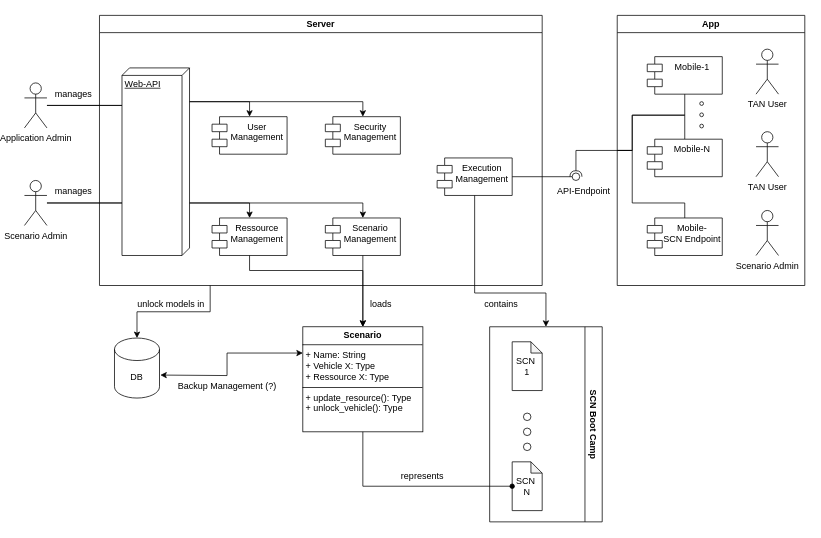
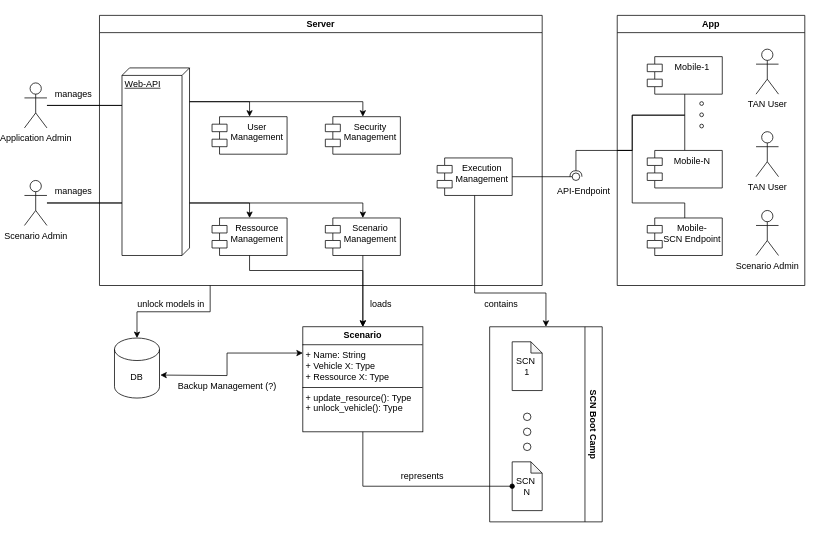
node "Mobile-N": moved (684, 158) -> (684, 169)
